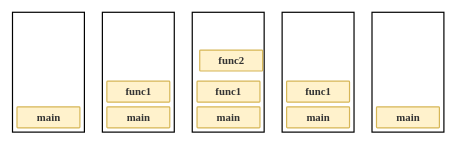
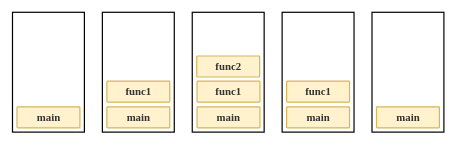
node "func2": moved (231, 61) -> (228, 67)
